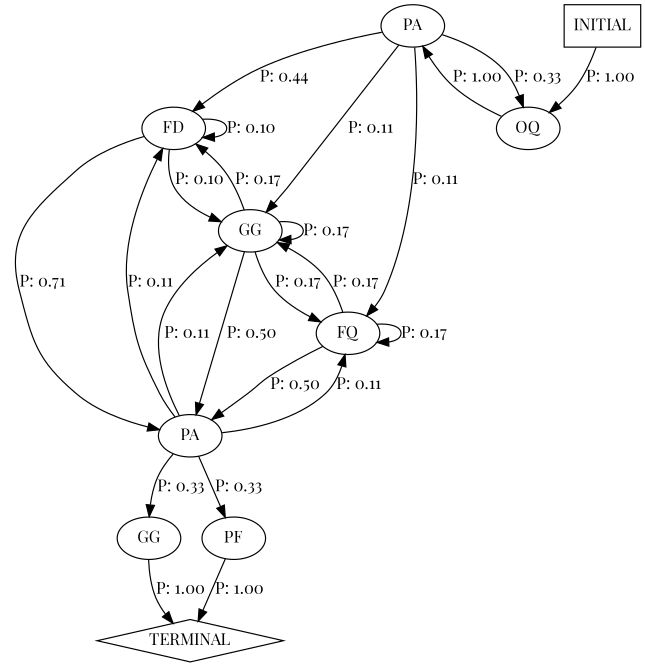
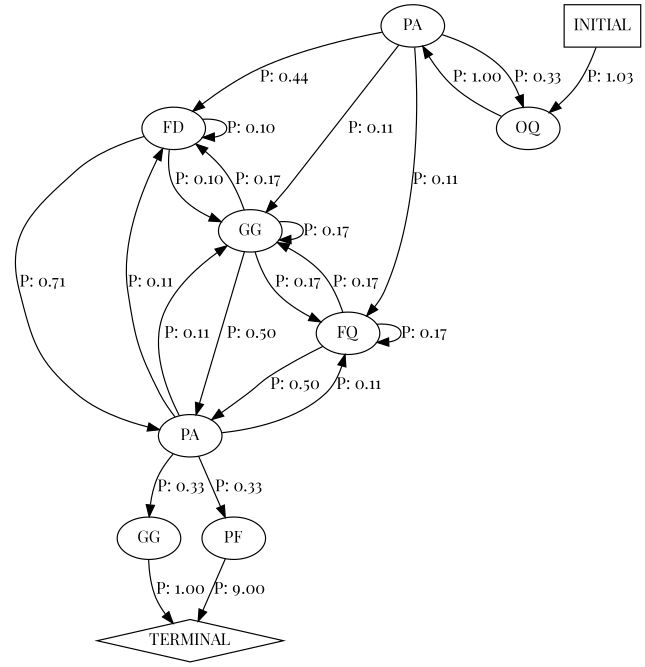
edge "INITIAL" -> "OQ": label "P: 1.00" -> "P: 1.03"
edge "PF" -> "TERMINAL": label "P: 1.00" -> "P: 9.00"
